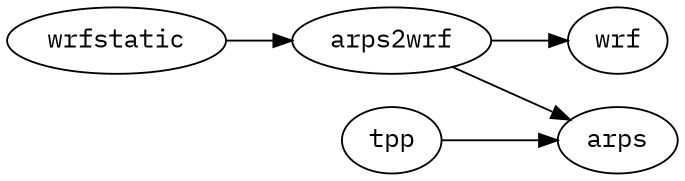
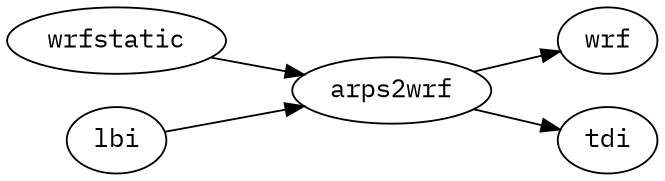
node "lbi": added
node "tpp": removed
node "arps": label "arps" -> "tdi"
